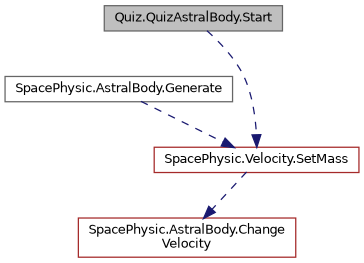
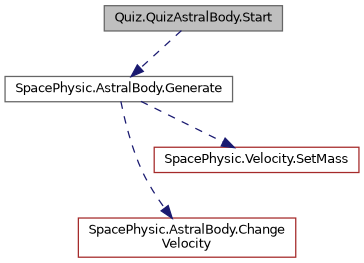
edge "Quiz.QuizAstralBody.Start" -> "SpacePhysic.Velocity.SetMass": now "Quiz.QuizAstralBody.Start" -> "SpacePhysic.AstralBody.Generate"
edge "SpacePhysic.Velocity.SetMass" -> "SpacePhysic.AstralBody.Change Velocity": now "SpacePhysic.AstralBody.Generate" -> "SpacePhysic.AstralBody.Change Velocity"
